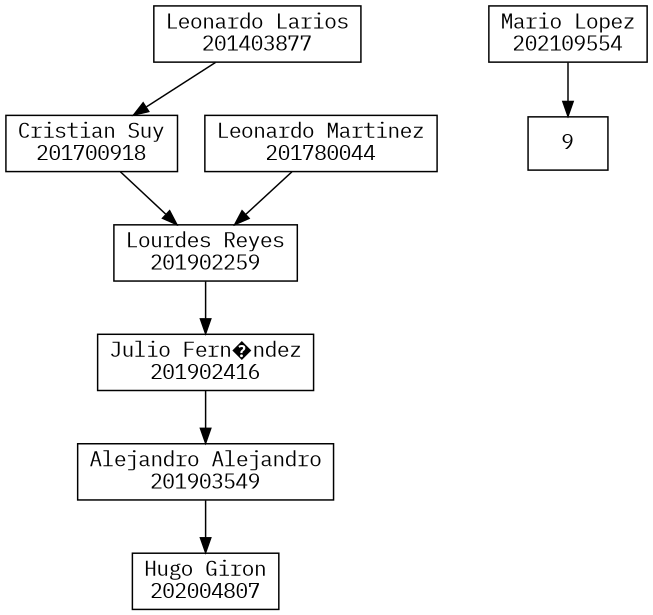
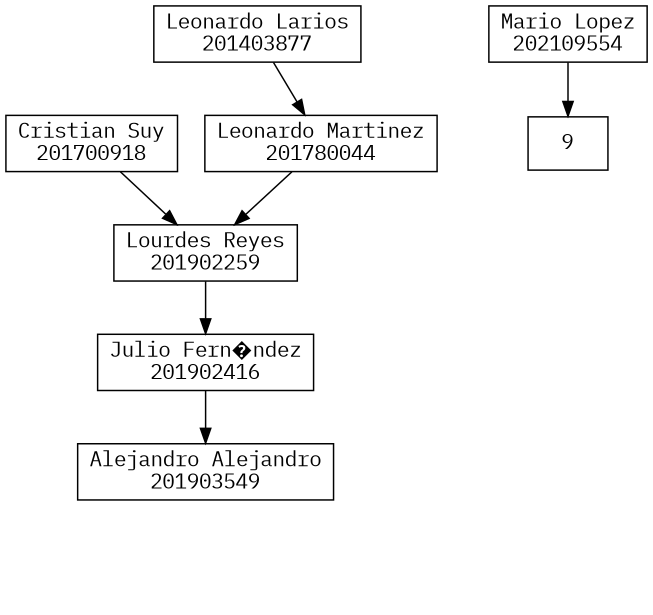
edge "Leonardo Larios 201403877" -> "Cristian Suy 201700918": now "Leonardo Larios 201403877" -> "Leonardo Martinez 201780044"
node "Hugo Giron 202004807": removed
